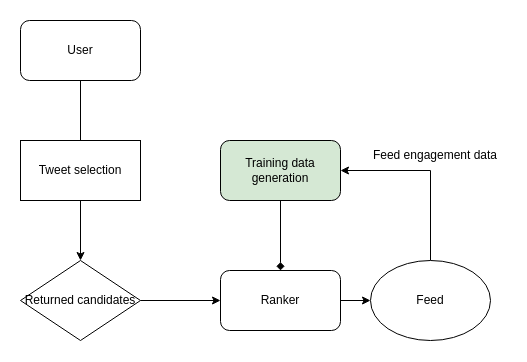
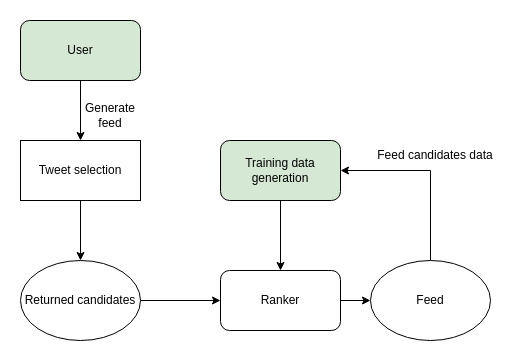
node "User": fillcolor #ffffff -> #d5e8d4
node "Generate feed": added
edge "User" -- "Tweet selection": arrowhead none -> classic
node "Feed engagement data": label "Feed engagement data" -> "Feed candidates data"
edge "Training data generation" -> "Ranker": arrowhead diamond -> classic
node "Returned candidates": shape diamond -> ellipse
